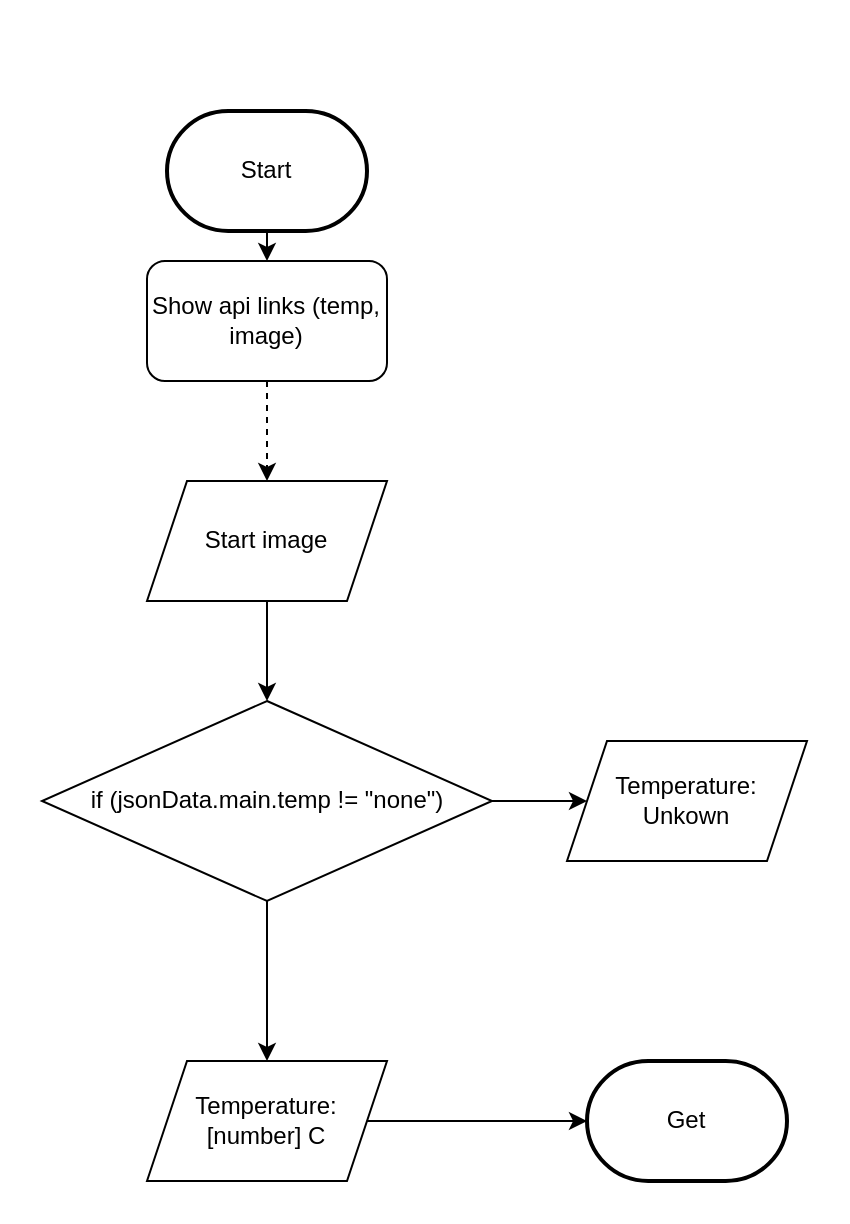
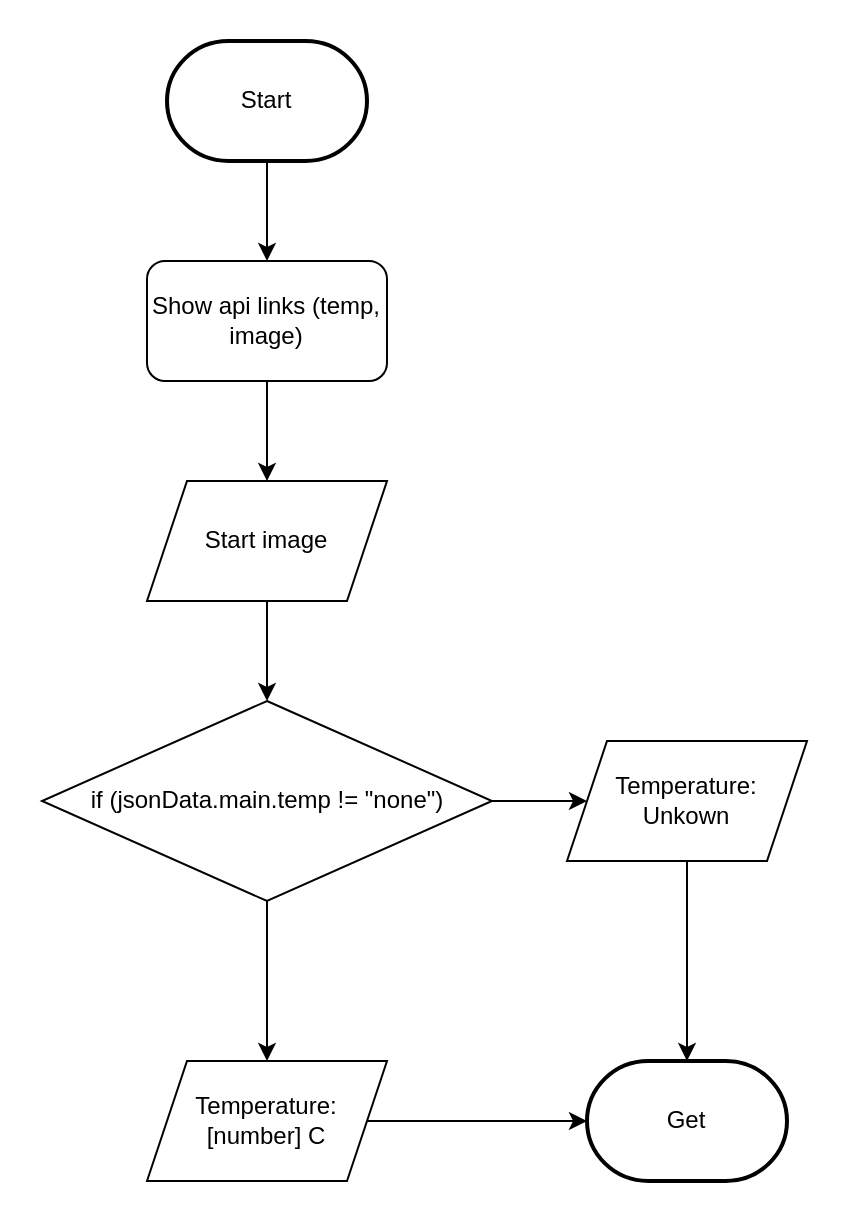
node "Start": moved (267, 171) -> (267, 101)
edge "Show api links (temp, image)" -> "Start image": style dashed -> solid
edge "Temperature: Unkown" -> "Get": added
